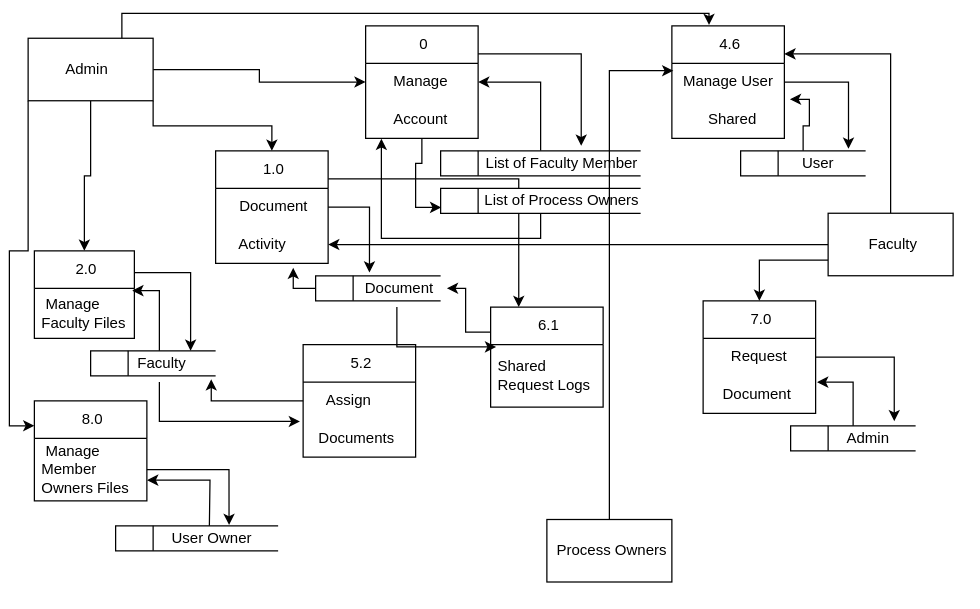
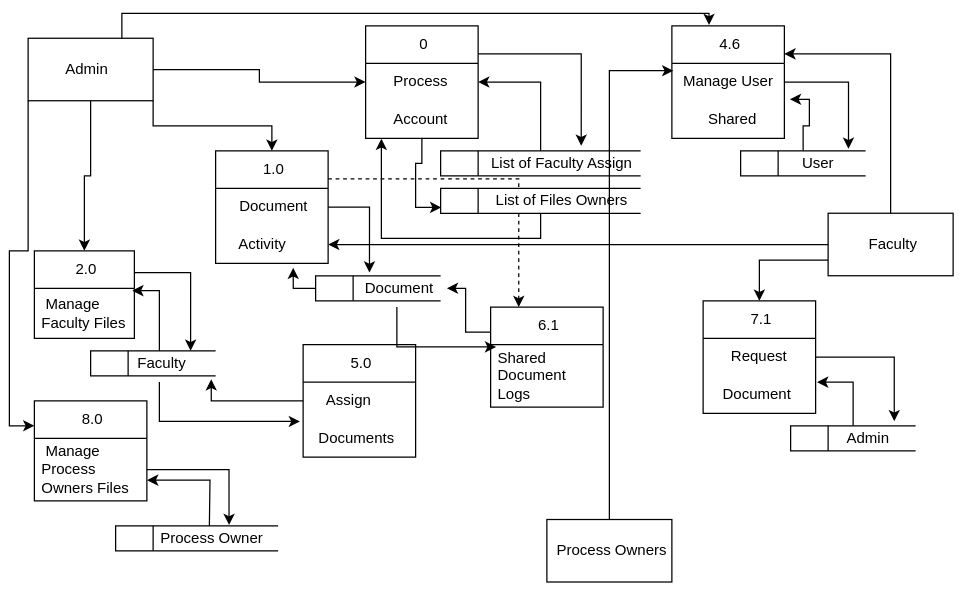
node "Manage": label "Manage" -> "Process"
node "List of Faculty Member": label "List of Faculty Member" -> "List of Faculty Assign"
edge "1.0" -> "6.1": style solid -> dashed
node "List of Process Owners": label "List of Process Owners" -> "List of Files Owners"
node "7.0": label "7.0" -> "7.1"
node "5.2": label "5.2" -> "5.0"
node "Shared Request Logs": label "Shared Request Logs" -> "Shared Document Logs"
node "Manage Member Owners Files": label "Manage Member Owners Files" -> "Manage Process Owners Files"
node "User Owner": label "User Owner" -> "Process Owner"
